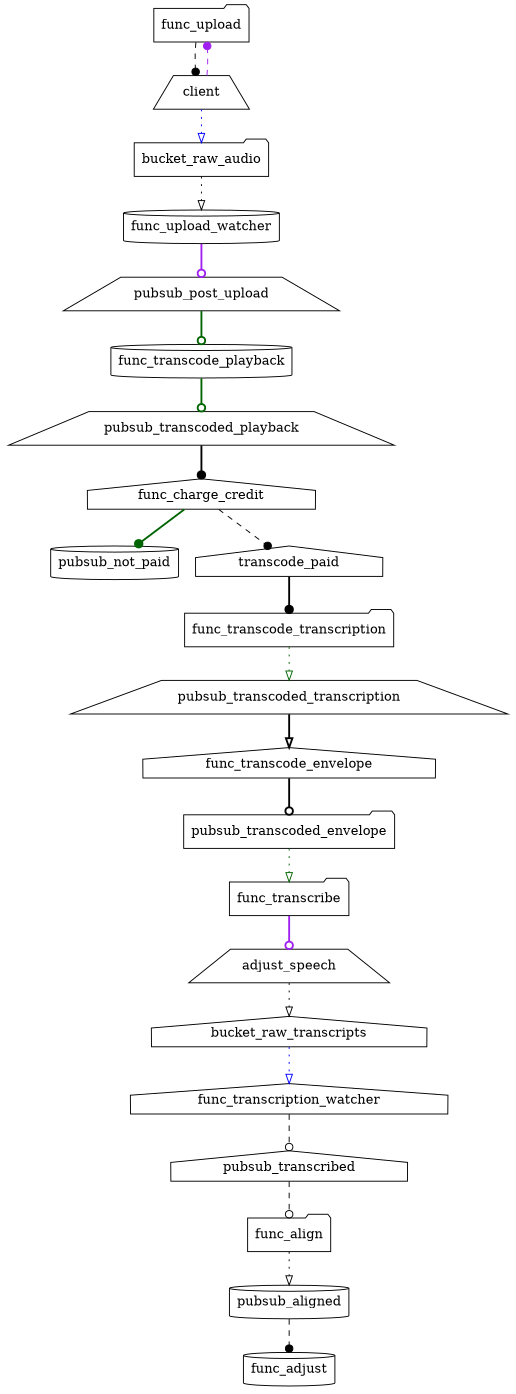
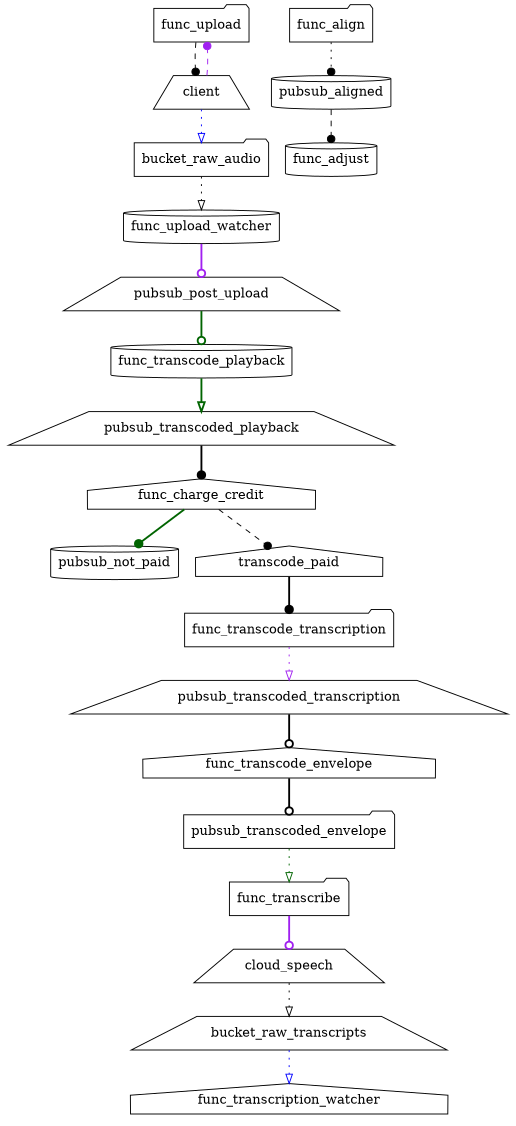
edge "func_transcode_playback" -> "pubsub_transcoded_playback": arrowhead odot -> onormal
edge "func_transcode_transcription" -> "pubsub_transcoded_transcription": color darkgreen -> purple
edge "pubsub_transcoded_transcription" -> "func_transcode_envelope": arrowhead onormal -> odot
node "adjust_speech": label "adjust_speech" -> "cloud_speech"
node "bucket_raw_transcripts": shape house -> trapezium
node "pubsub_transcribed": removed
edge "func_align" -> "pubsub_aligned": arrowhead onormal -> dot
